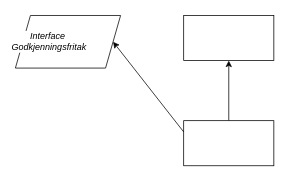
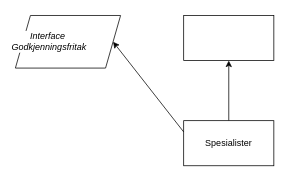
node "Spesialister": added
